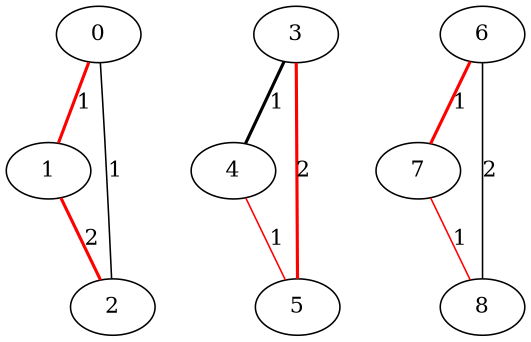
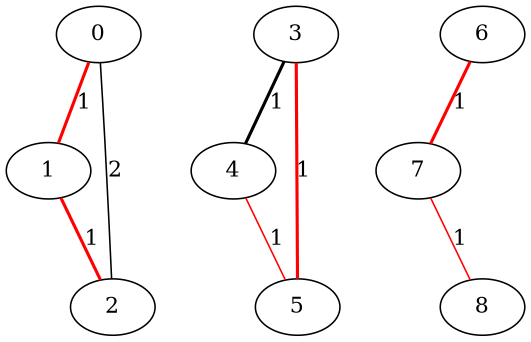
edge "0" -- "2": label "1" -> "2"
edge "3" -- "5": label "2" -> "1"
edge "6" -- "8": removed, label "2"
edge "1" -- "2": label "2" -> "1"
